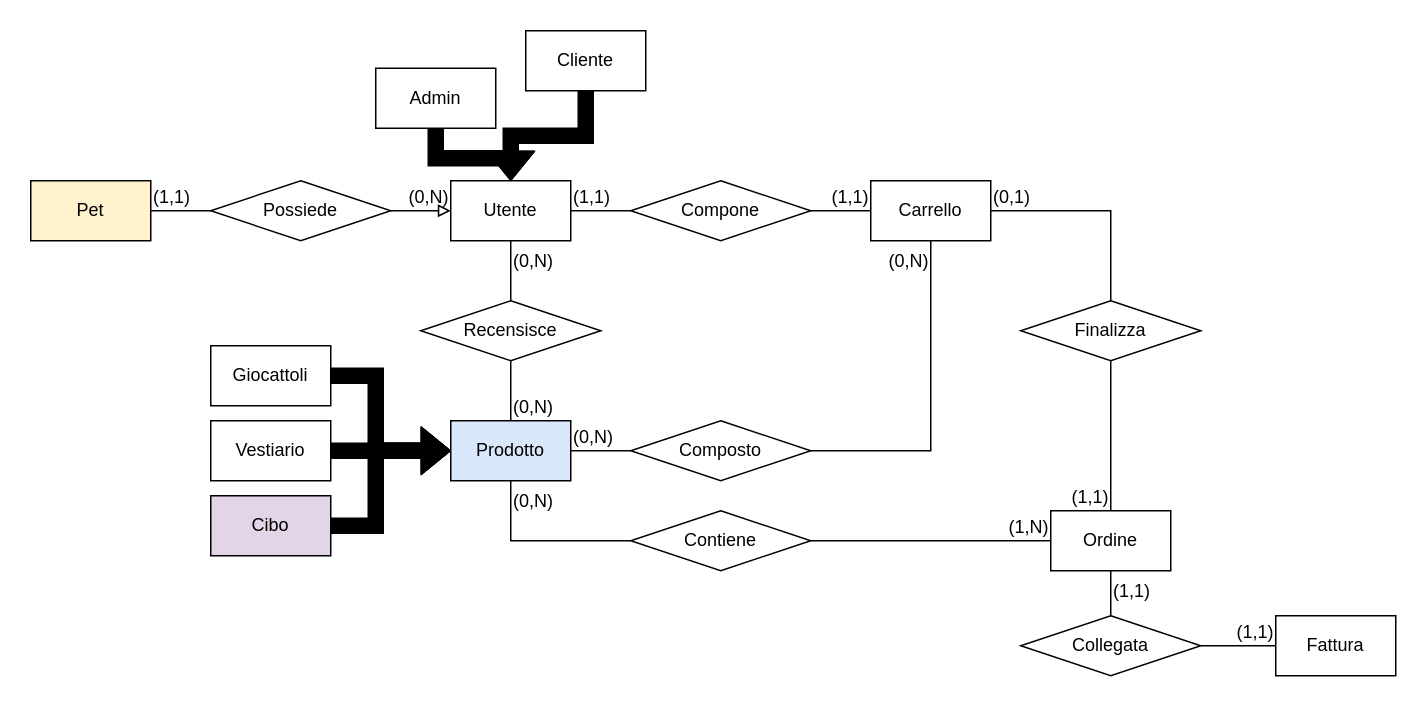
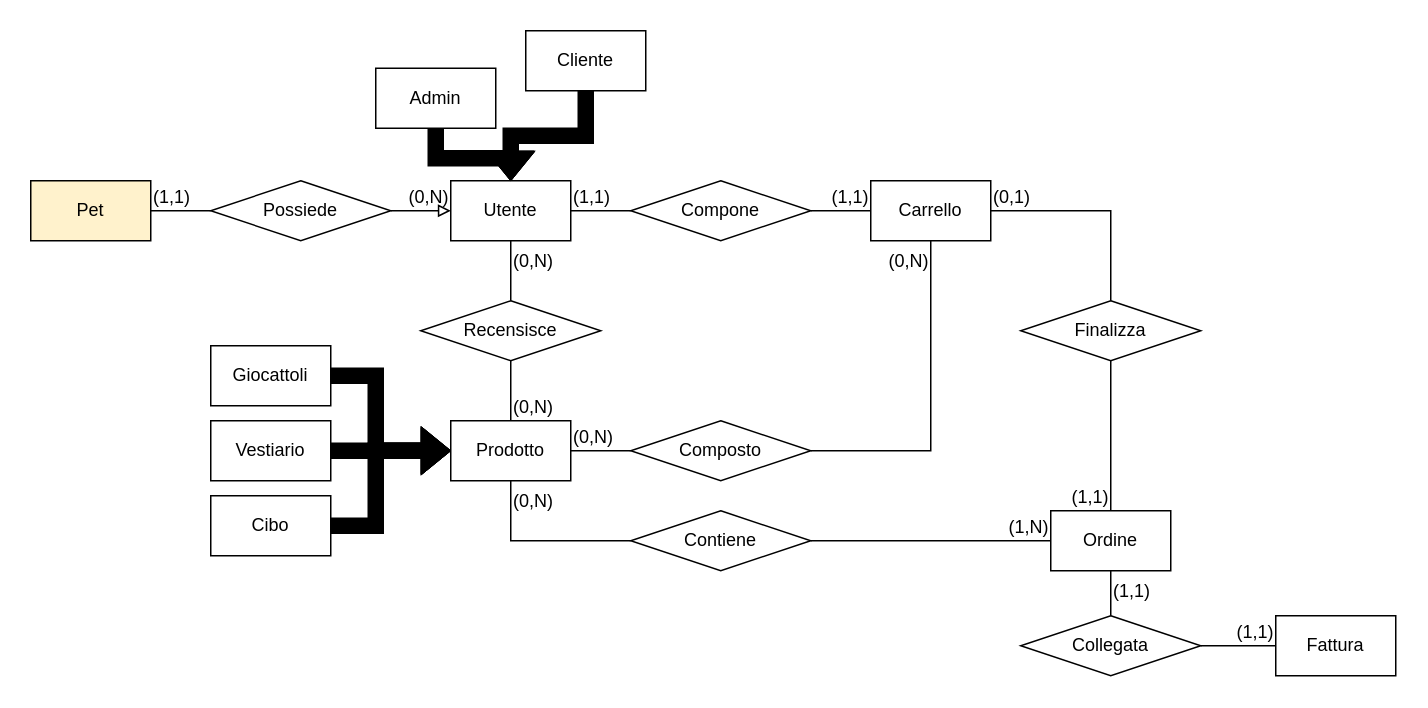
node "Prodotto": fillcolor #dae8fc -> #ffffff
node "Cibo": fillcolor #e1d5e7 -> #ffffff
